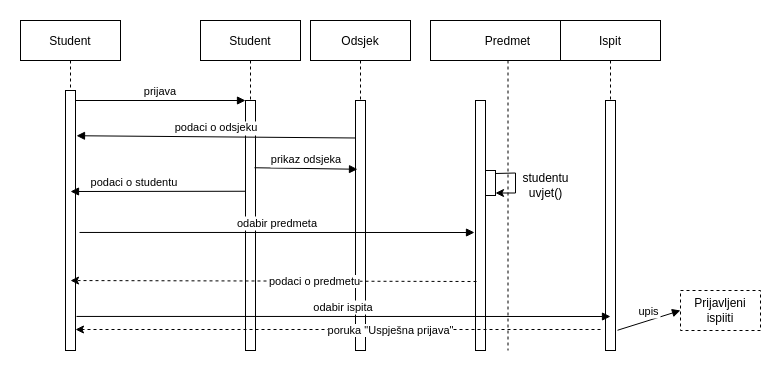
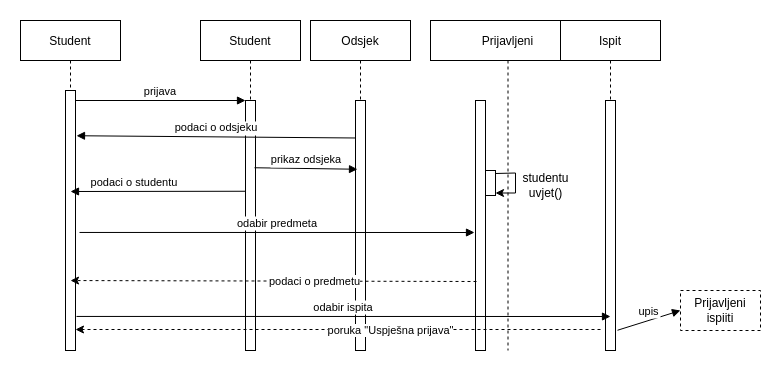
node "Predmet": label "Predmet" -> "Prijavljeni"
